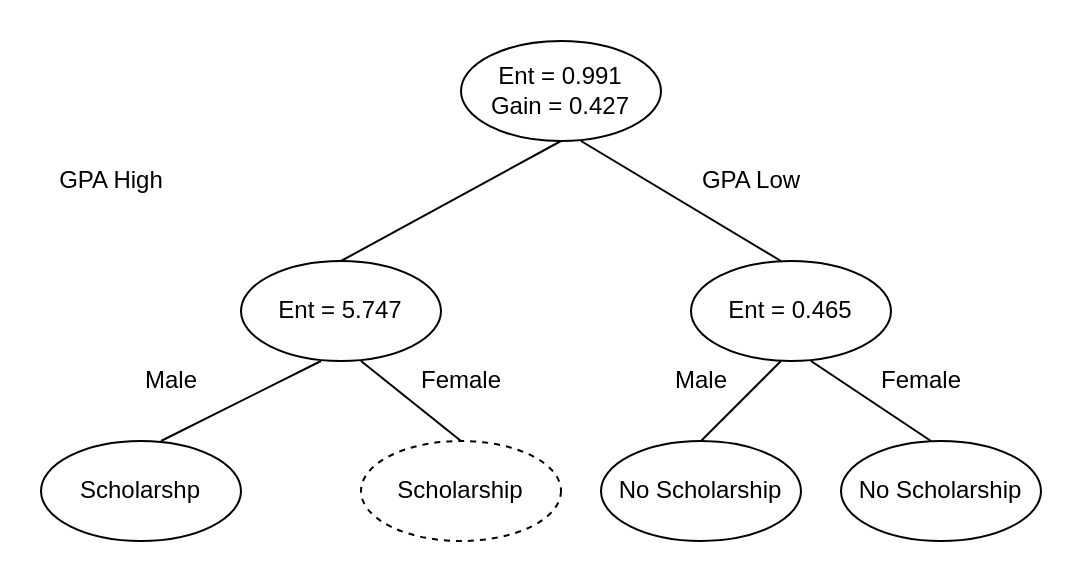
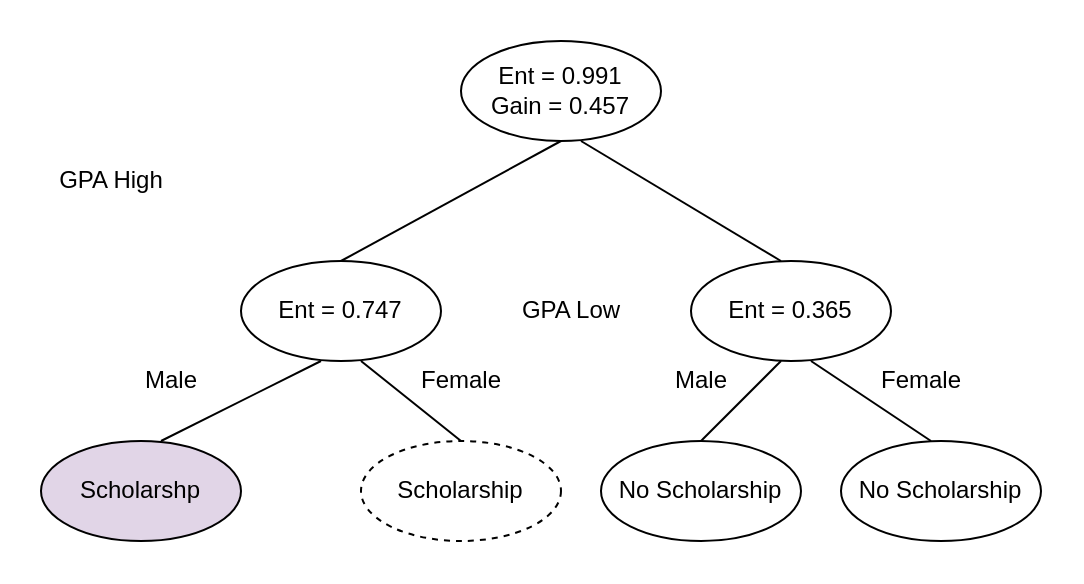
node "Ent = 0.991 Gain = 0.427": label "Ent = 0.991 Gain = 0.427" -> "Ent = 0.991 Gain = 0.457"
node "GPA Low": moved (751, 181) -> (571, 311)
node "Ent = 5.747": label "Ent = 5.747" -> "Ent = 0.747"
node "Ent = 0.465": label "Ent = 0.465" -> "Ent = 0.365"
node "Scholarshp": fillcolor #ffffff -> #e1d5e7
